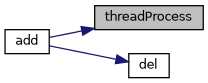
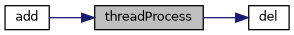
edge "add" -> "del": now "threadProcess" -> "del"
